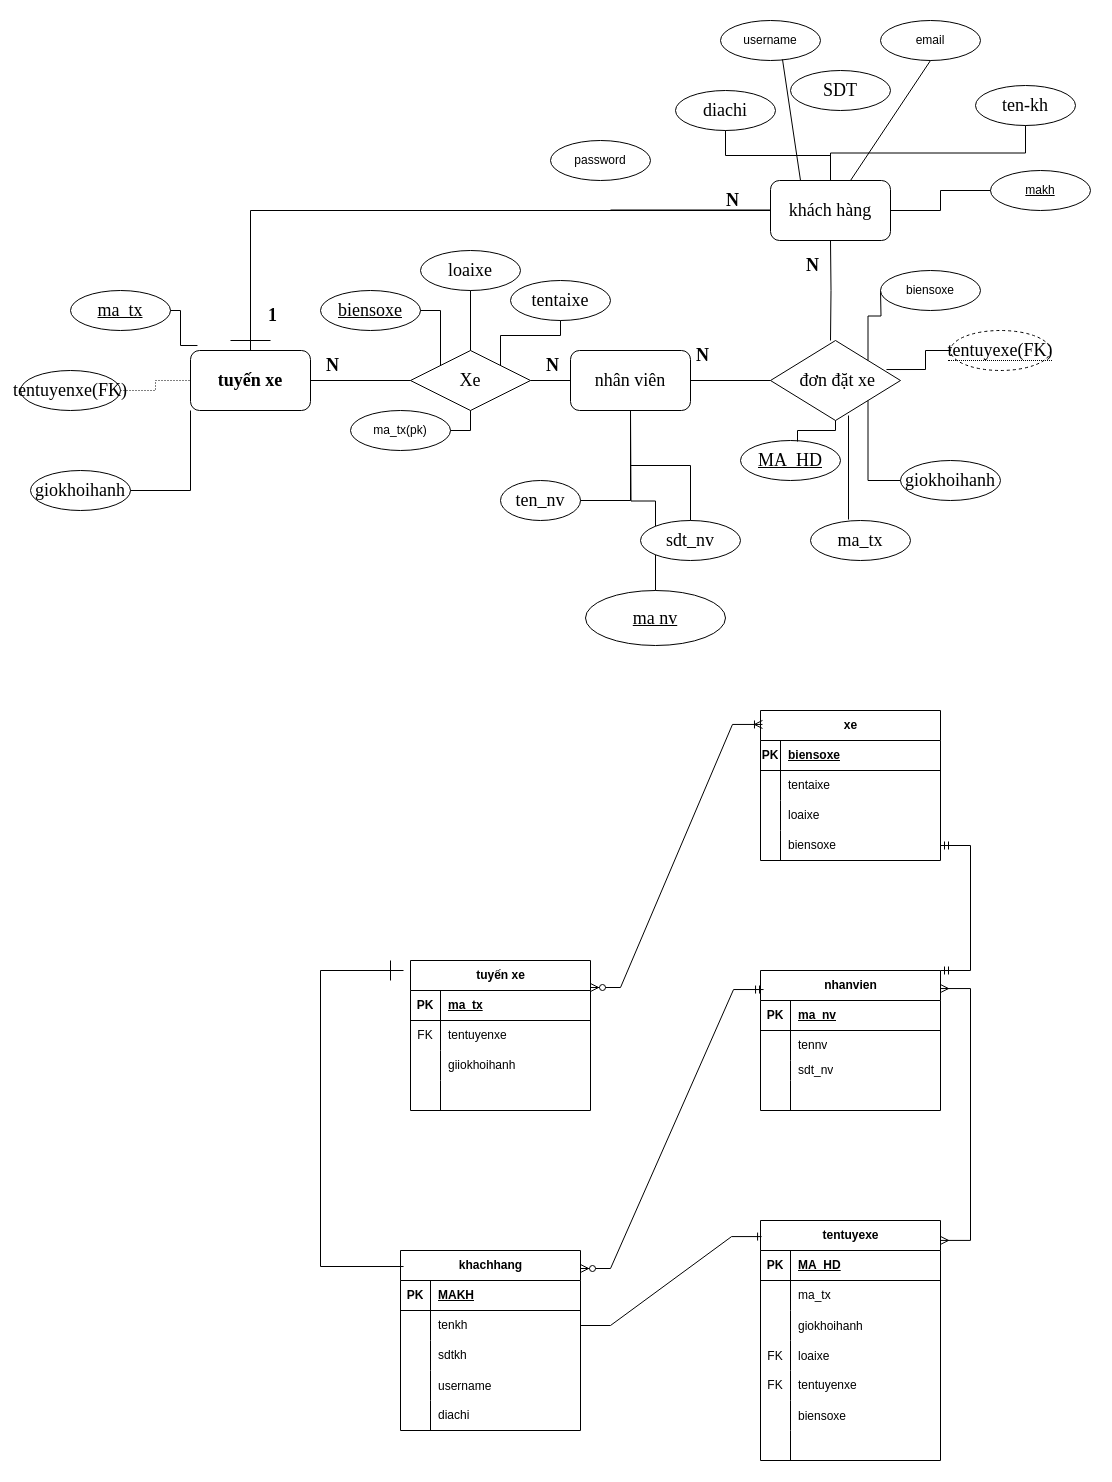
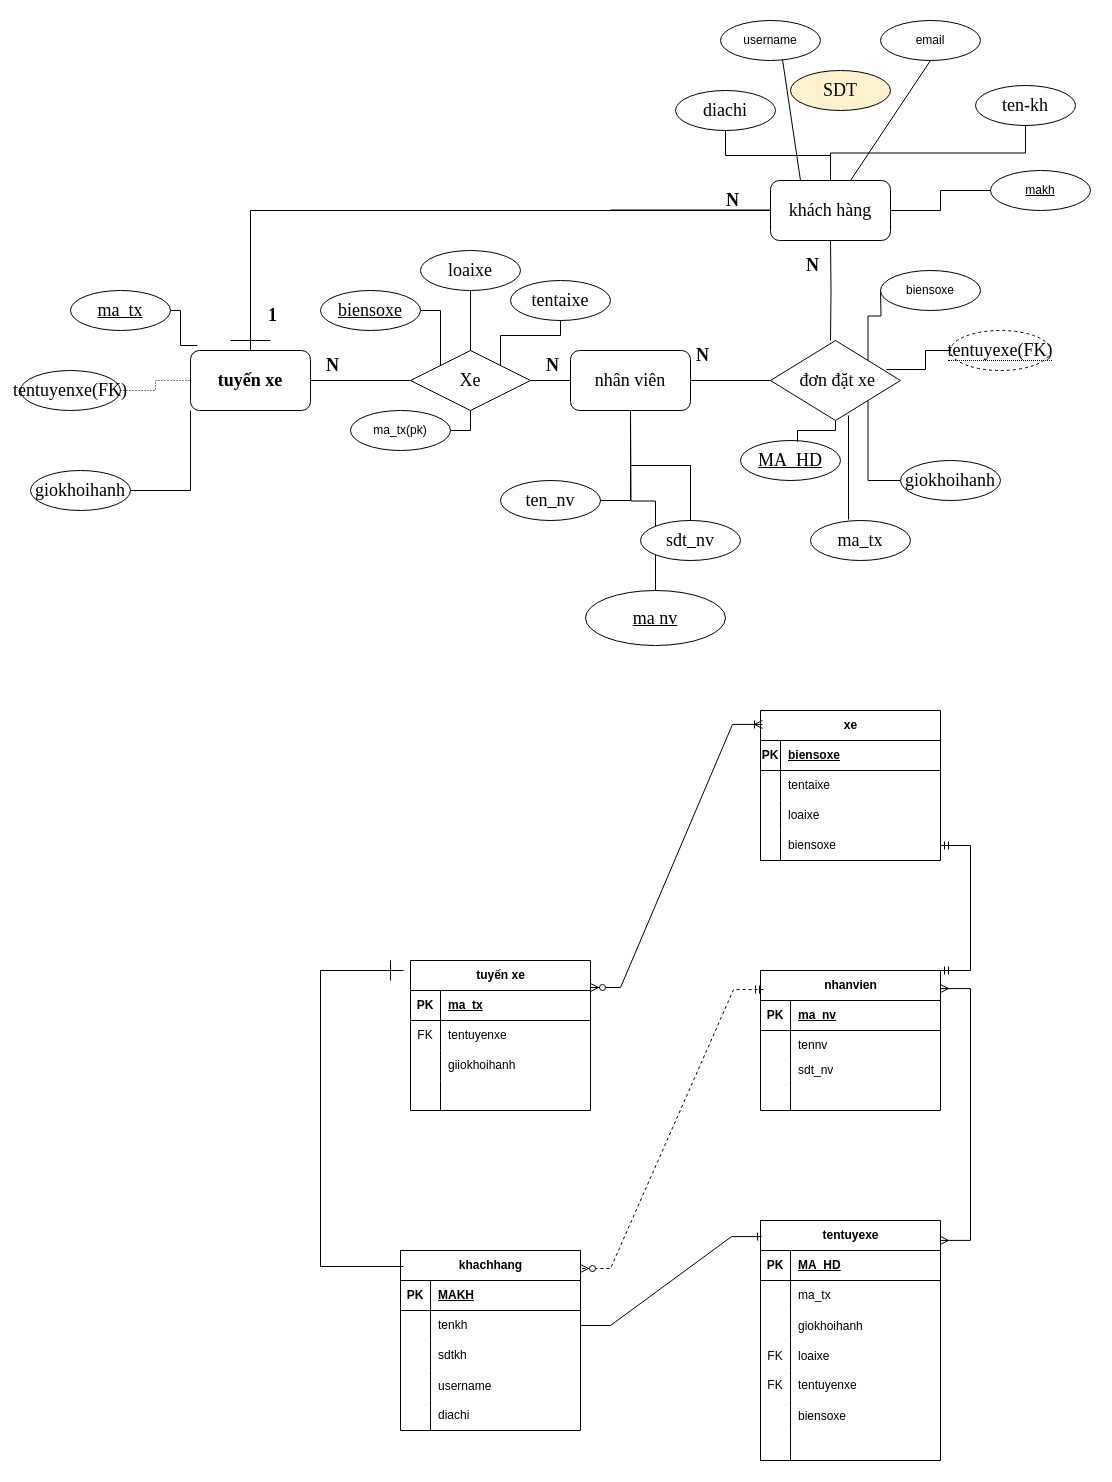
node "SDT": fillcolor #ffffff -> #fff2cc
node "password": removed
node "ten_nv": size 80x40 -> 100x40
edge "nhanvien" -- "khachhang": style solid -> dashed
